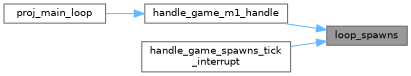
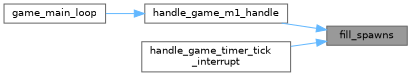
node "proj_main_loop": label "proj_main_loop" -> "game_main_loop"
node "loop_spawns": label "loop_spawns" -> "fill_spawns"
node "handle_game_spawns_tick _interrupt": label "handle_game_spawns_tick _interrupt" -> "handle_game_timer_tick _interrupt"
